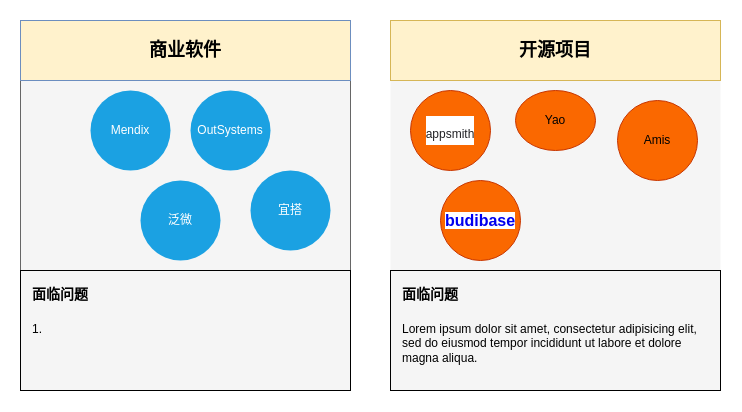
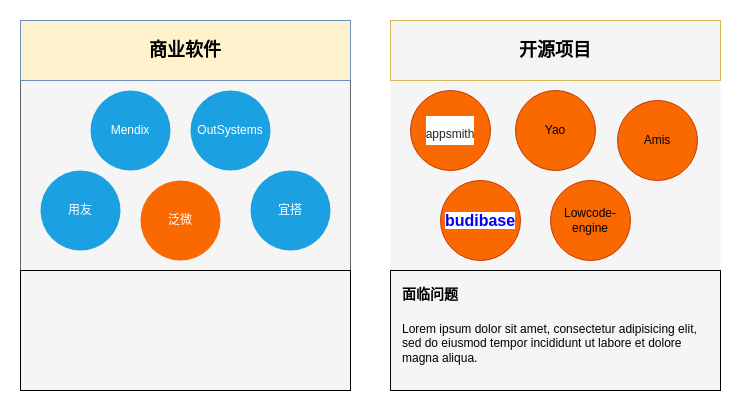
node "开源项目": fillcolor #fff2cc -> #f5f5f5
node "Yao": size 80x60 -> 80x80
node "用友": added
node "泛微": fillcolor #1ba1e2 -> #fa6800
node "Lowcode-engine": added
node "面临问题1.": removed
